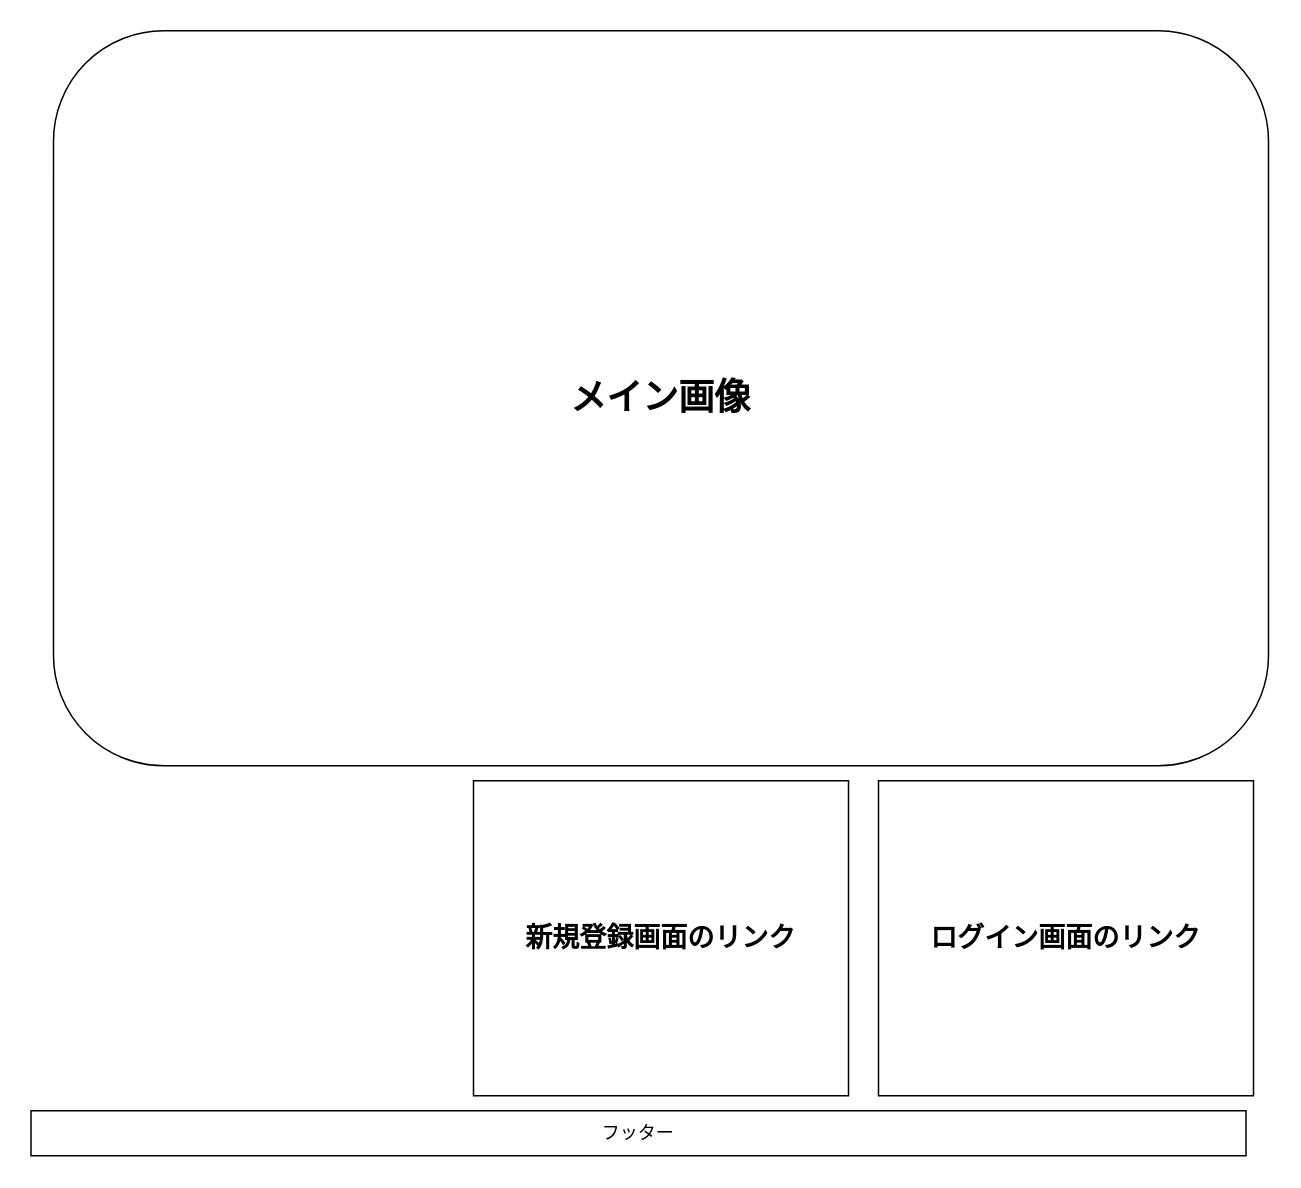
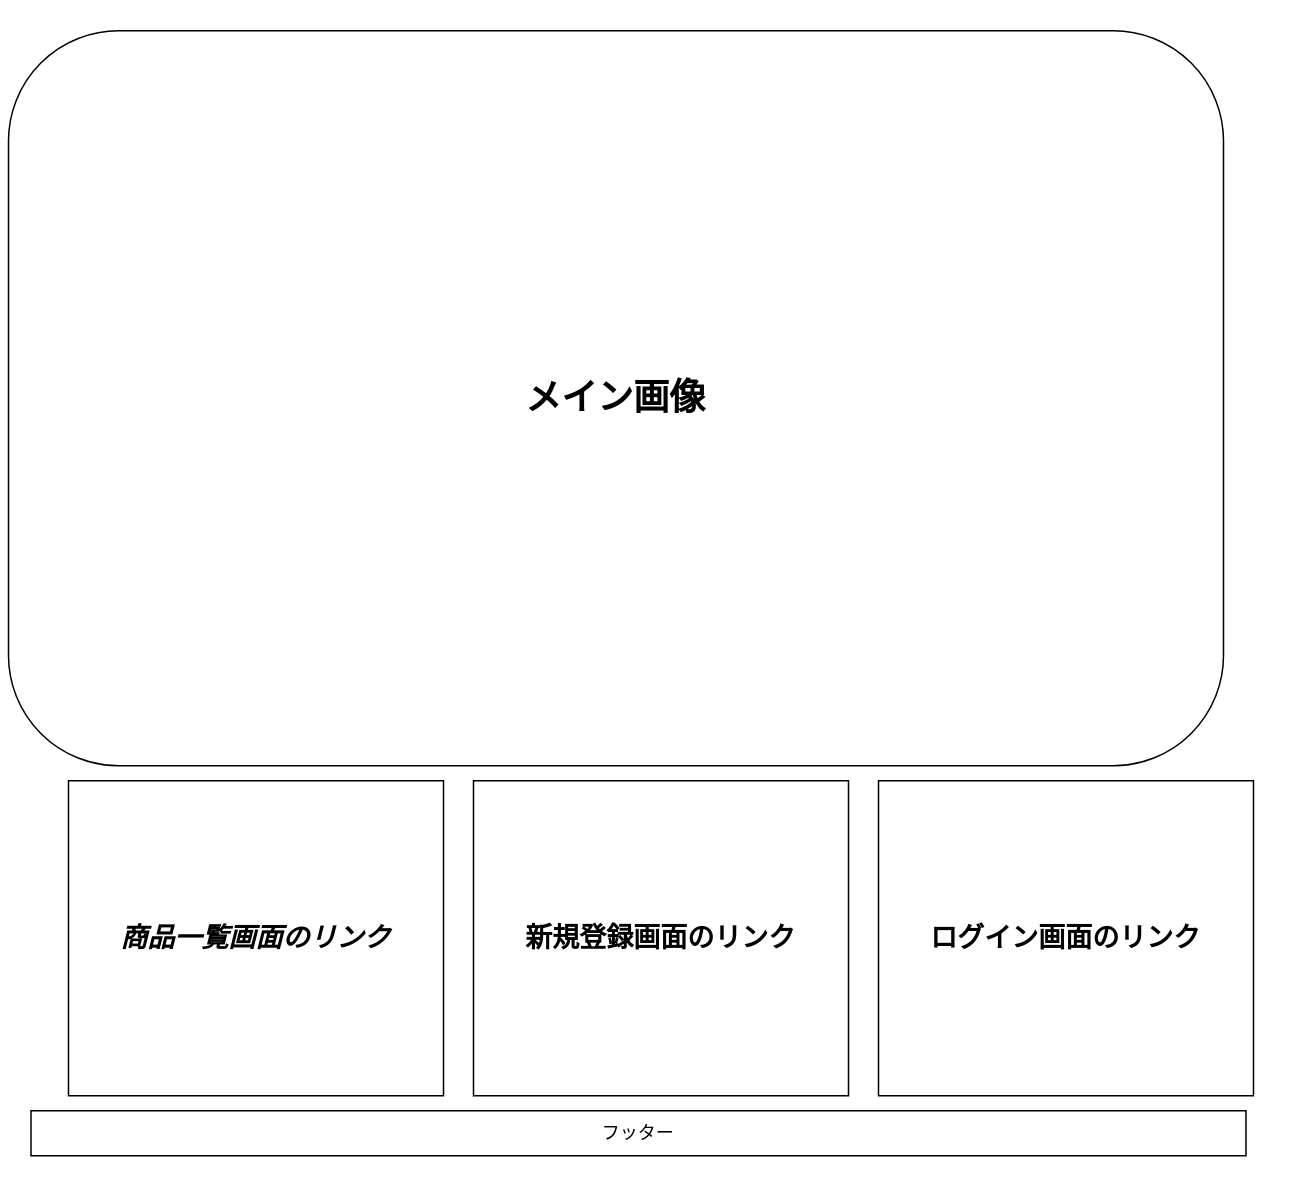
node "メイン画像": moved (661, 398) -> (616, 398)
node "商品一覧画面のリンク": added
